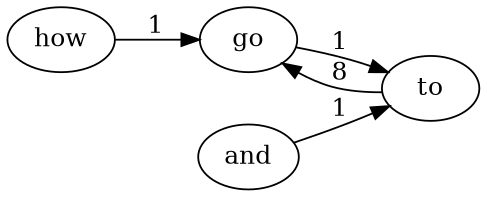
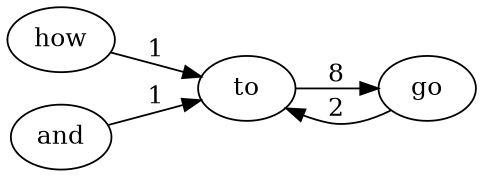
edge "how" -> "go": now "how" -> "to"
edge "go" -> "to": label "1" -> "2"
